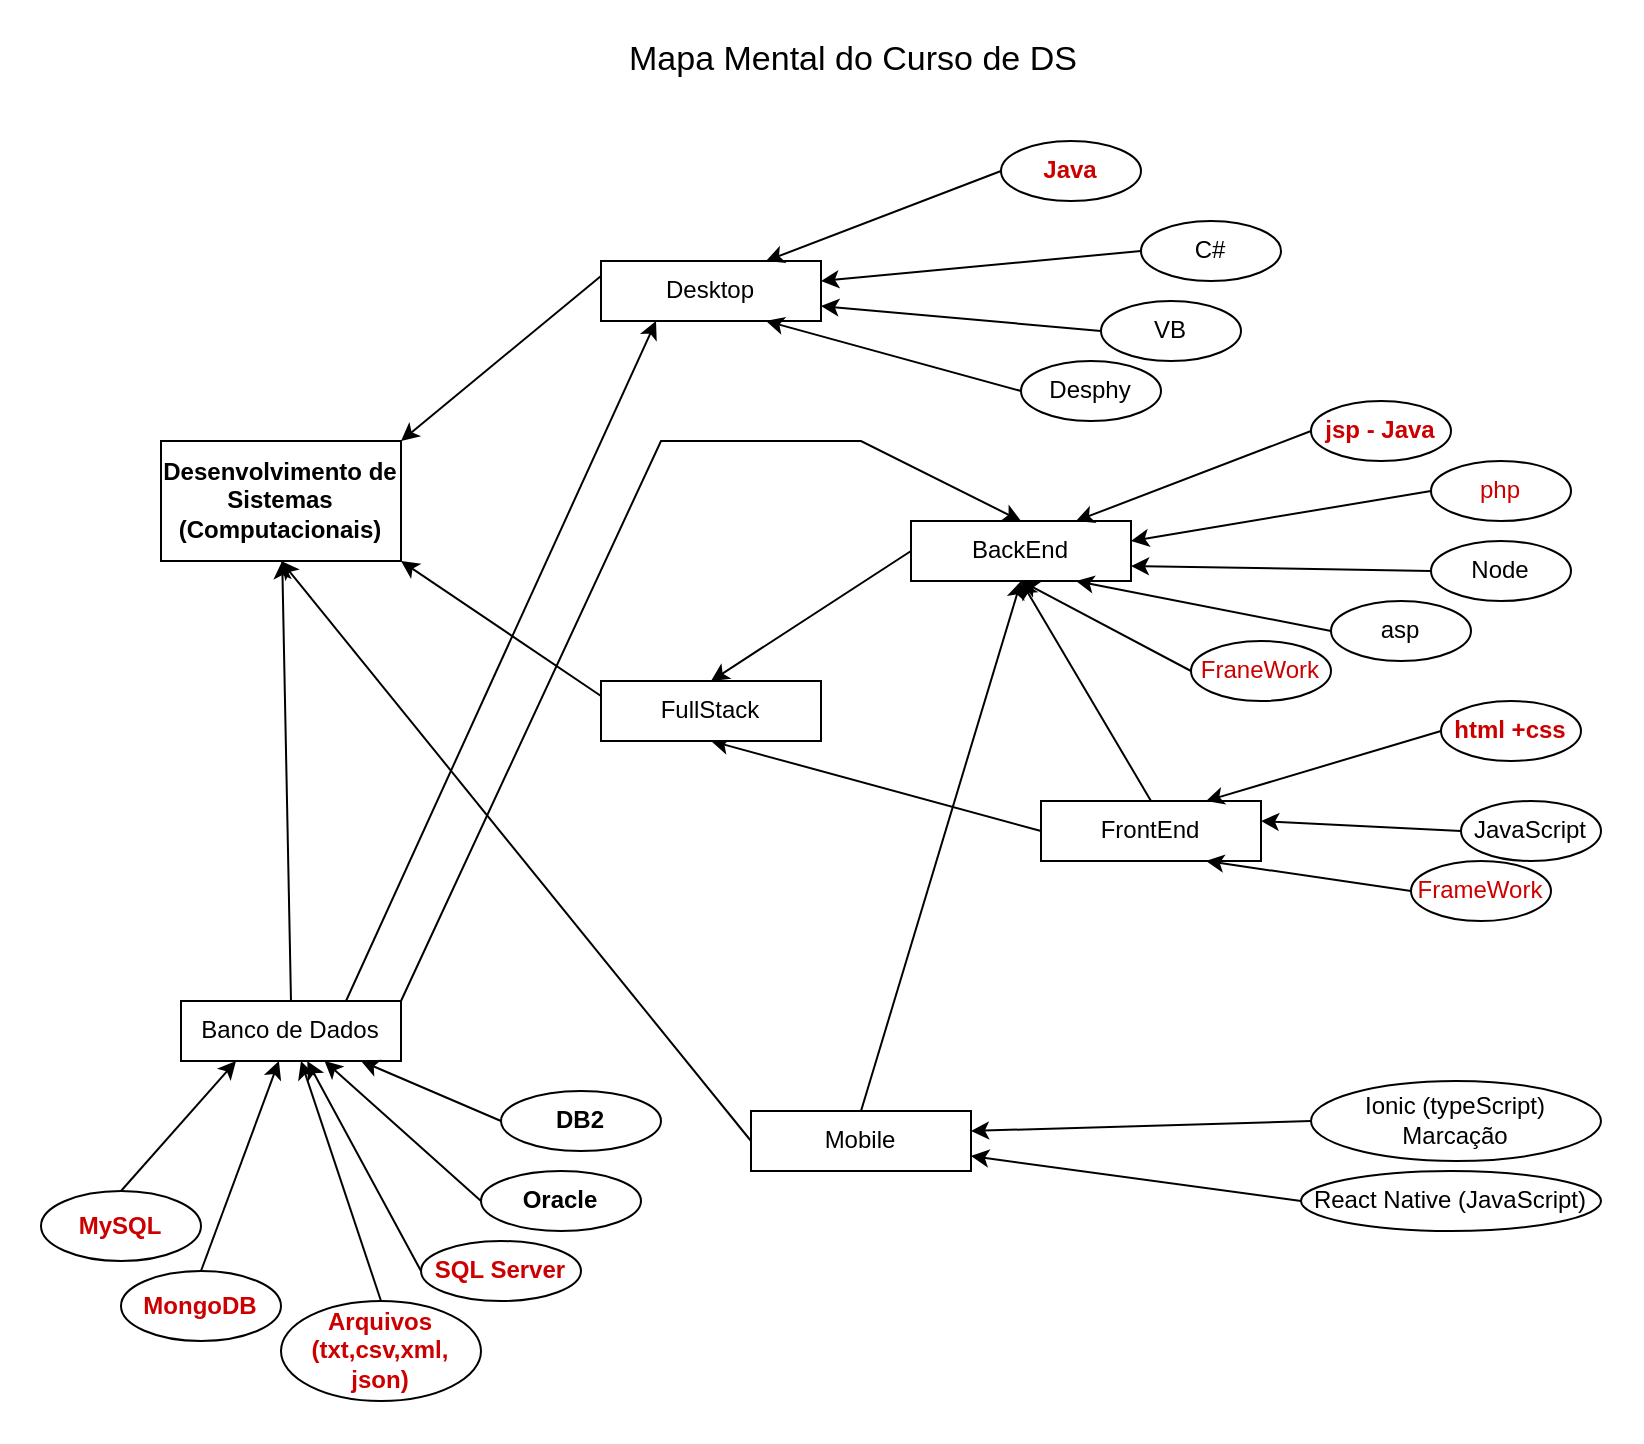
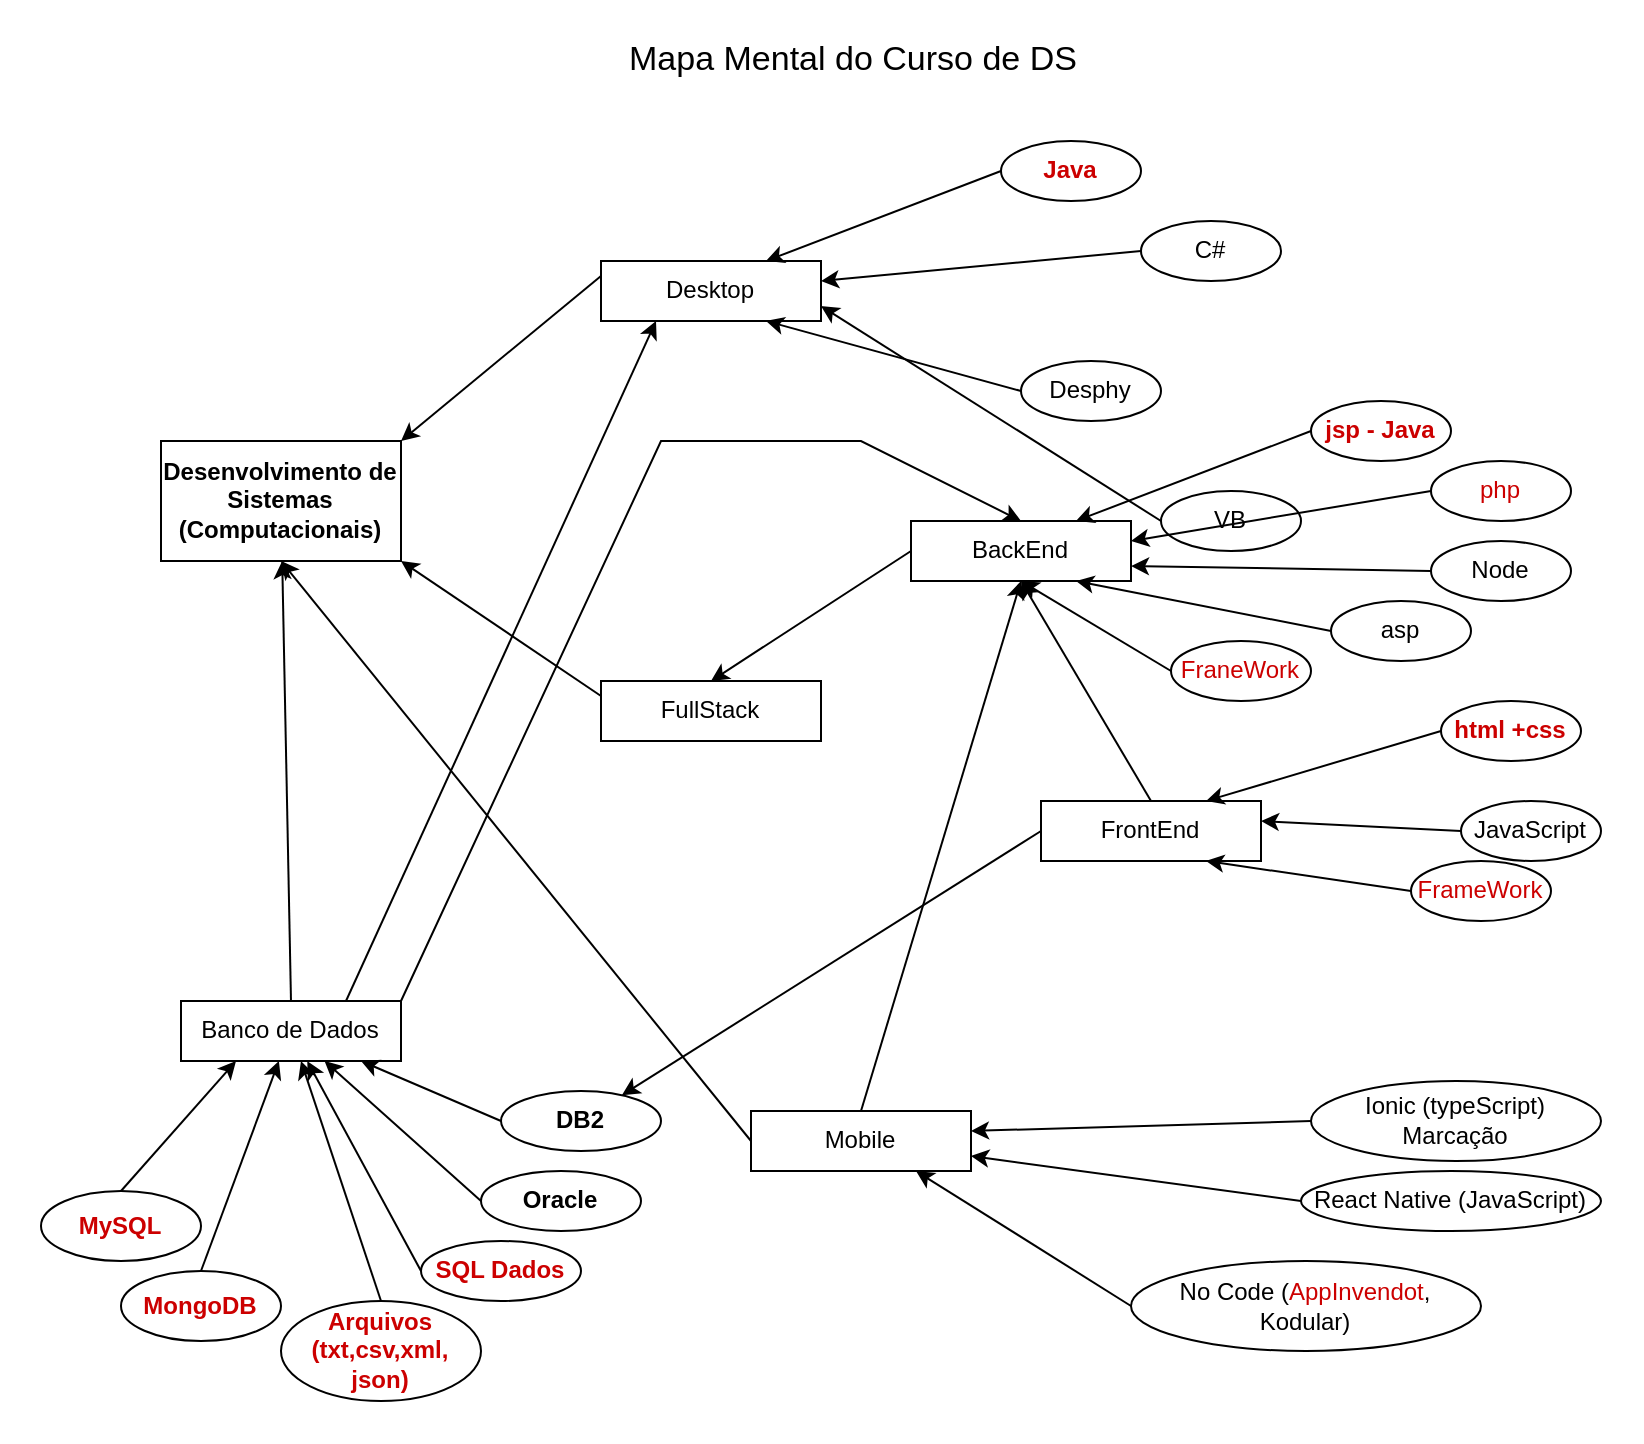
node "VB": moved (1171, 331) -> (1231, 521)
node "FraneWork": moved (1261, 671) -> (1241, 671)
edge "FrontEnd" -> "FullStack": now "FrontEnd" -> "DB2"
edge "No Code (AppInvendot, Kodular)" -> "Mobile": added
node "SQL Server": label "SQL Server" -> "SQL Dados"
node "No Code (AppInvendot, Kodular)": added
